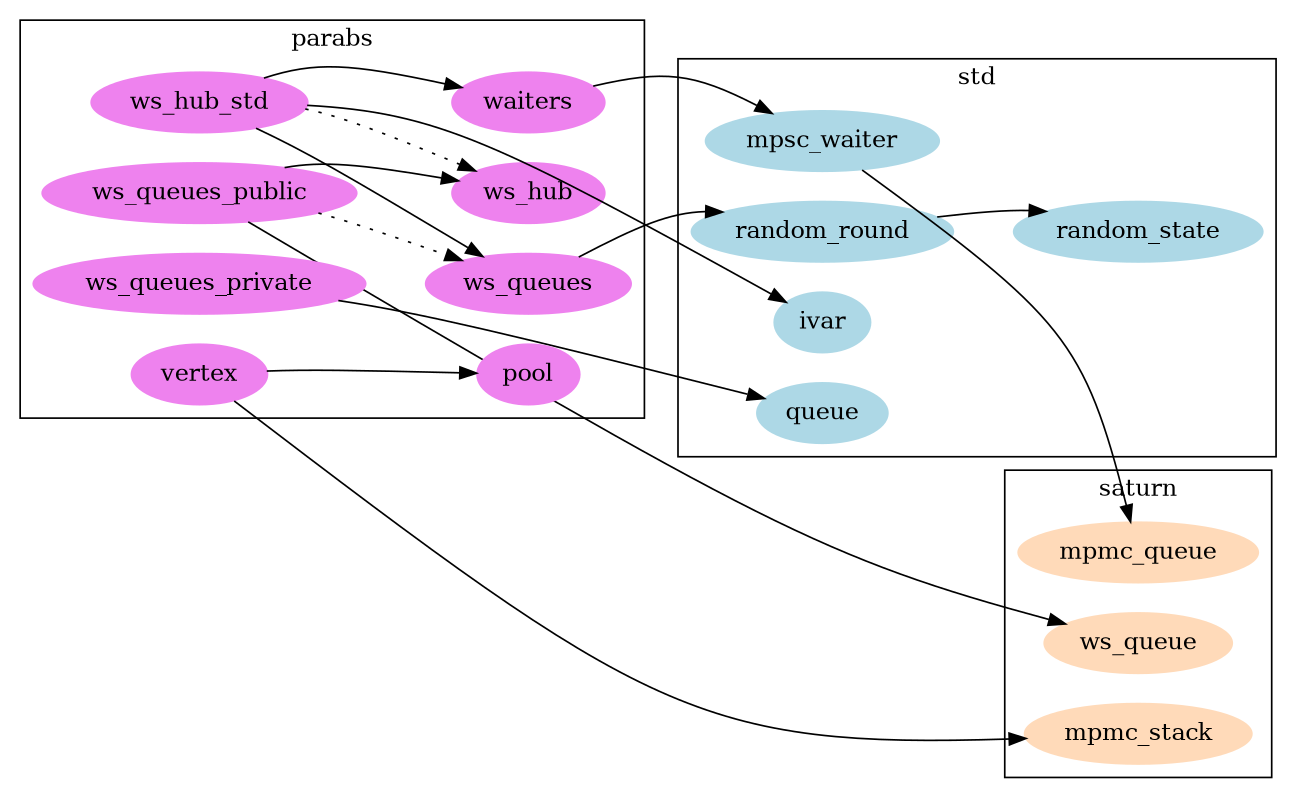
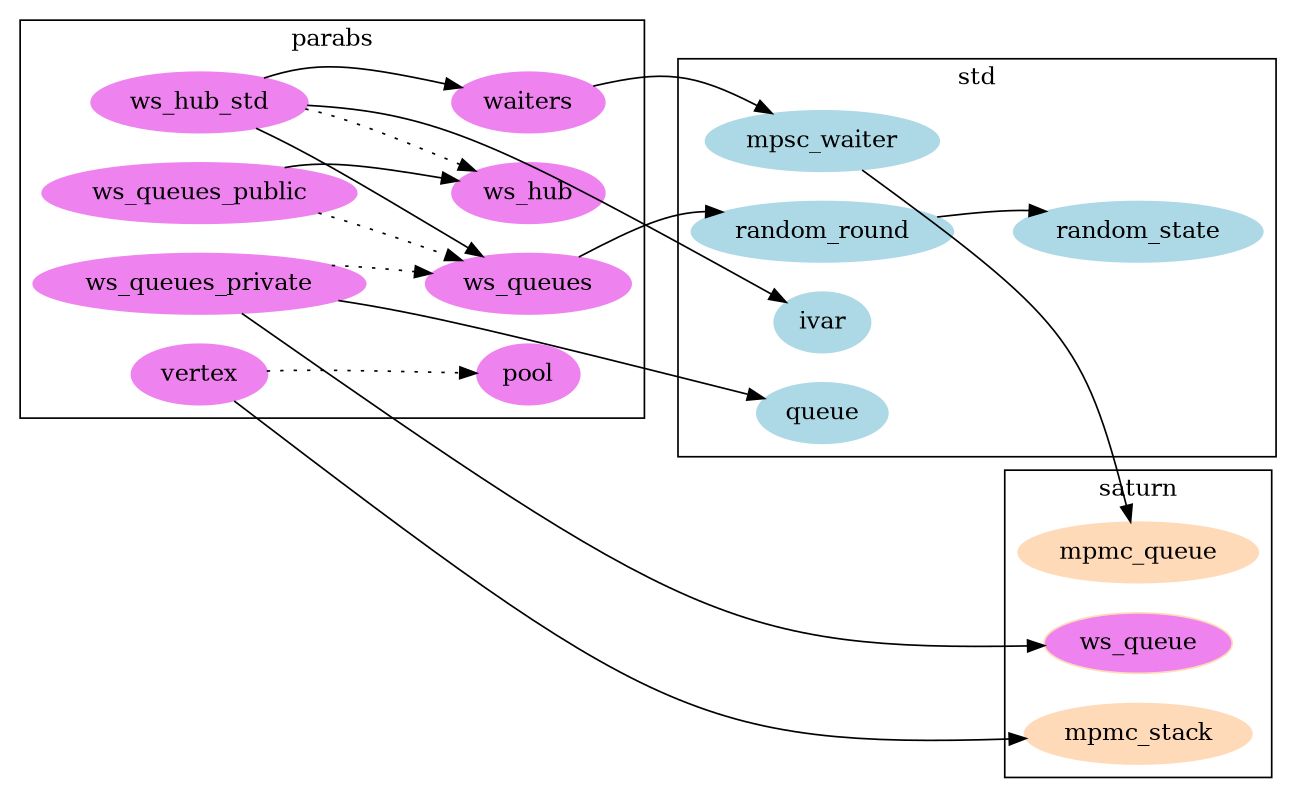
edge "ws_queues_private" -> "ws_queues": added
edge "vertex" -> "pool": style solid -> dotted
edge "ws_queues_public" -> "ws_queue": now "ws_queues_private" -> "ws_queue"
node "ws_queue": fillcolor peachpuff -> violet
